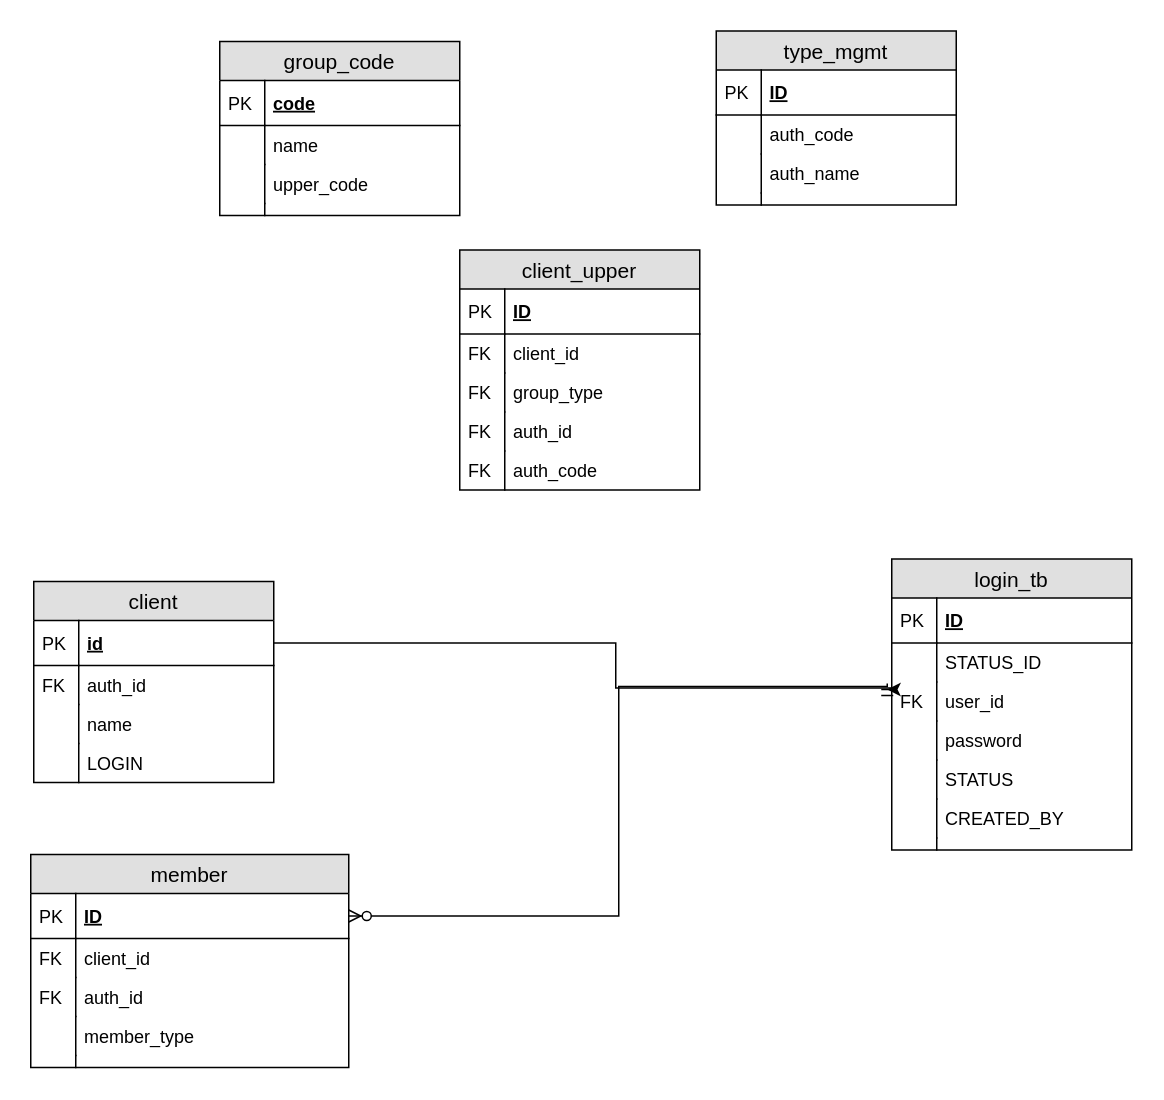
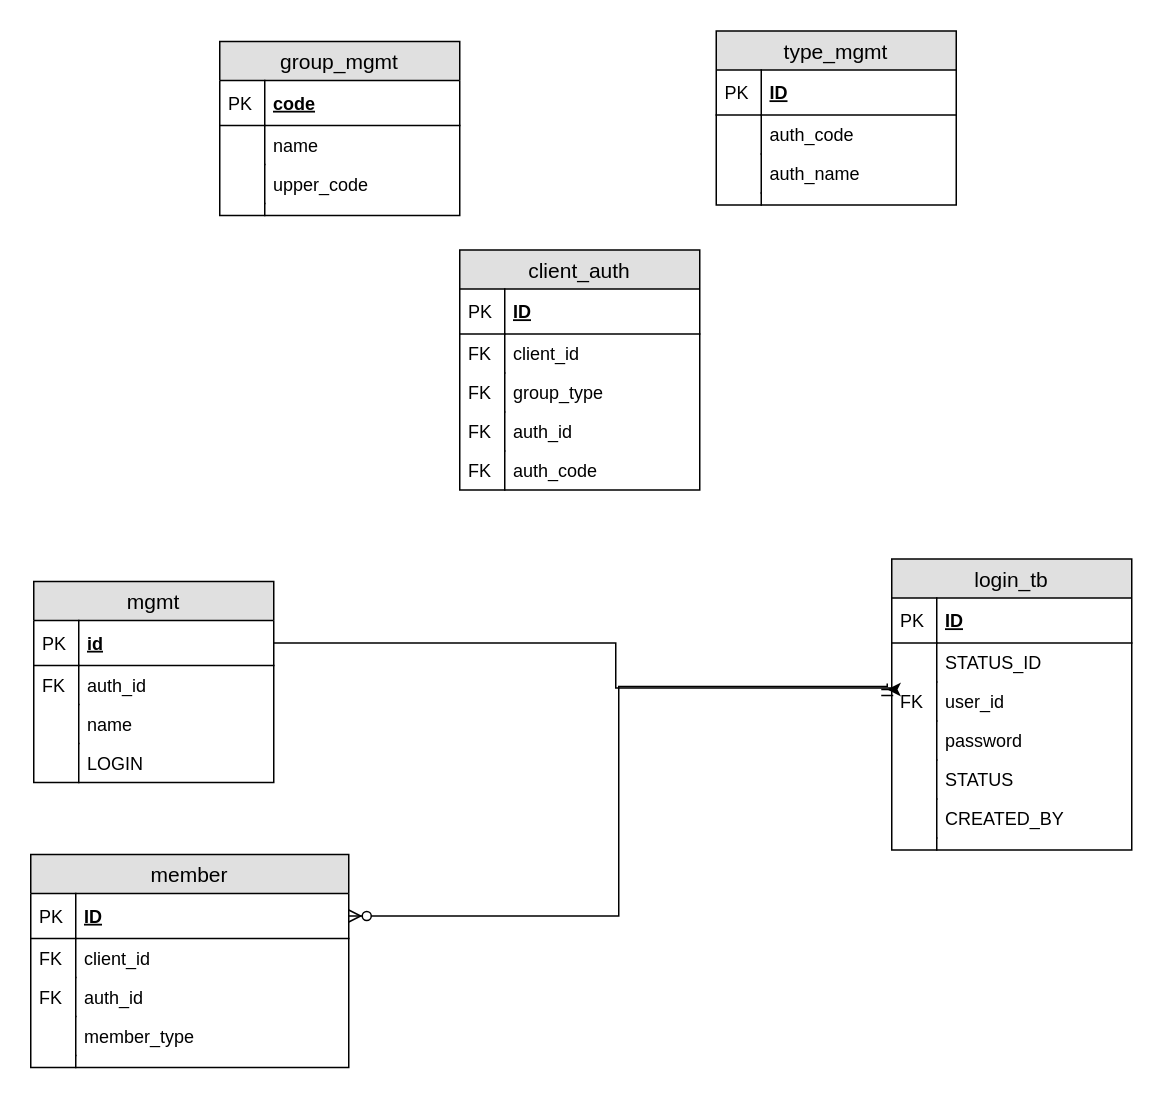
node "group_code": label "group_code" -> "group_mgmt"
node "client_upper": label "client_upper" -> "client_auth"
node "client": label "client" -> "mgmt"
